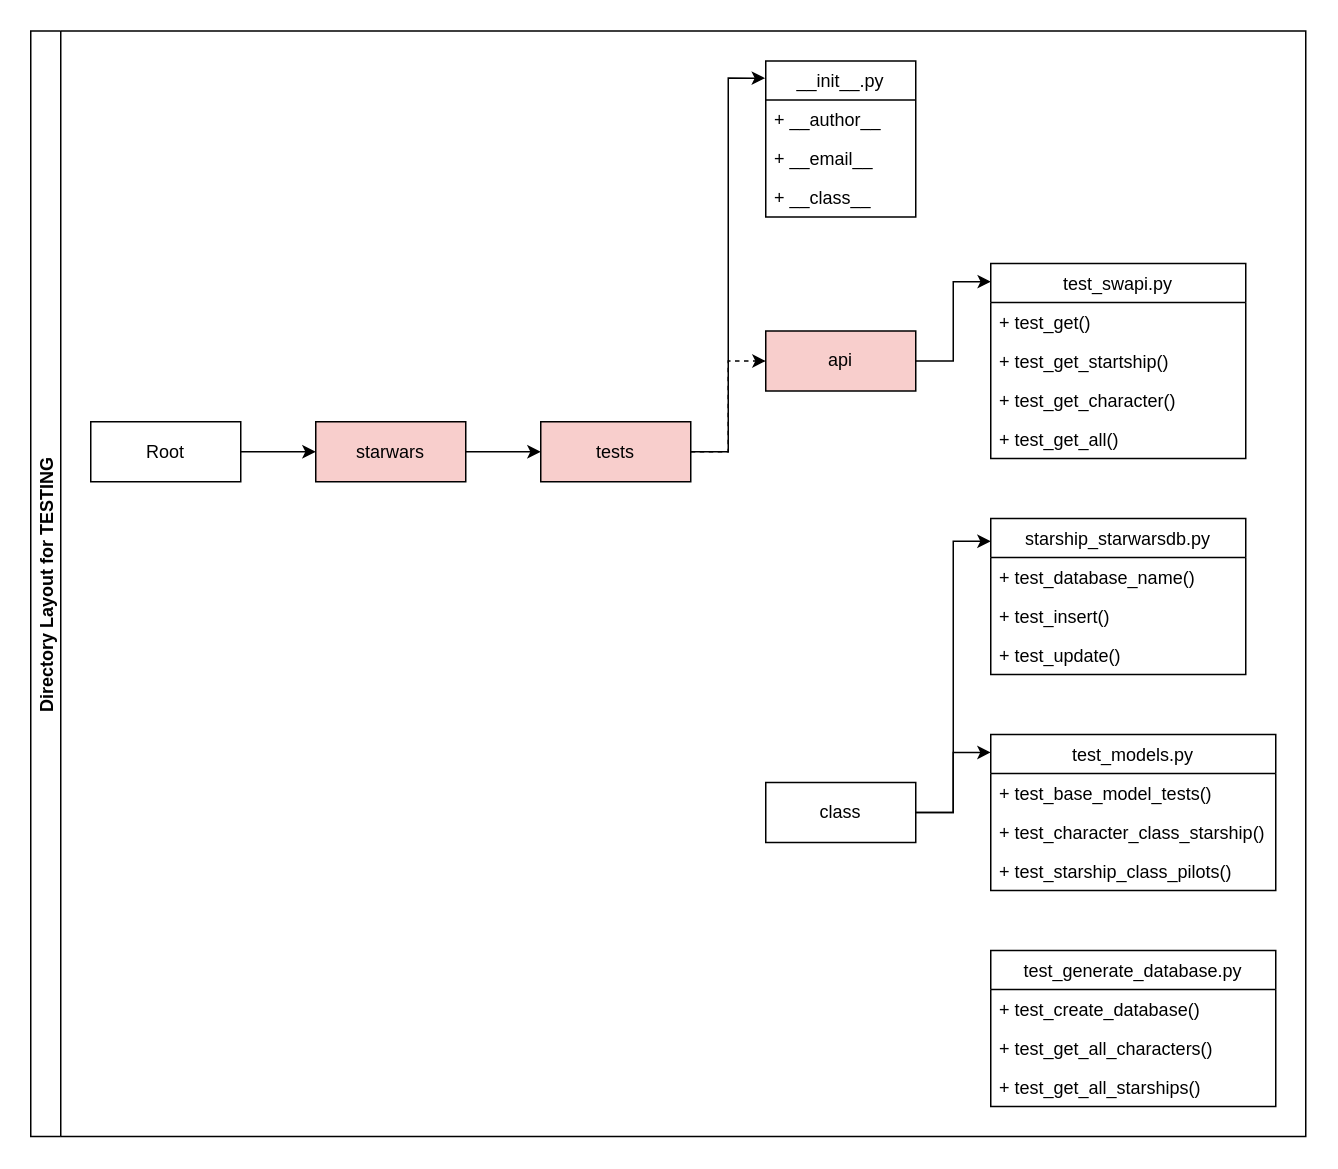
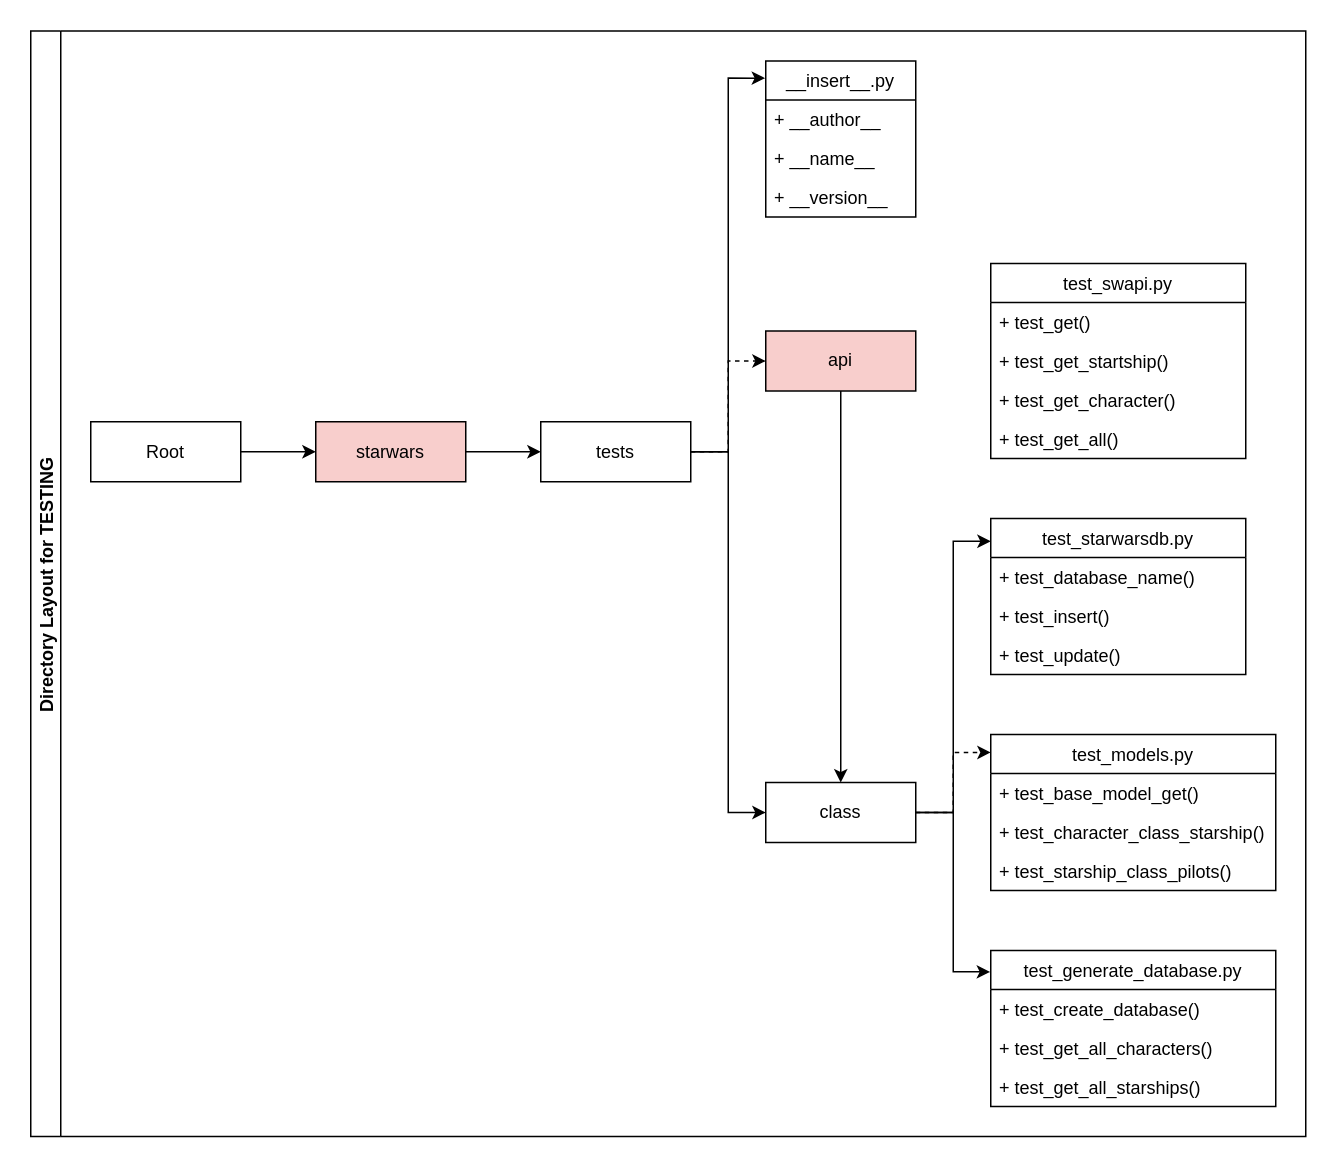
node "__init__.py": label "__init__.py" -> "__insert__.py"
node "+ __email__": label "+ __email__" -> "+ __name__"
node "+ __class__": label "+ __class__" -> "+ __version__"
edge "api" -> "test_swapi.py": now "api" -> "class"
node "tests": fillcolor #f8cecc -> #ffffff
node "starship_starwarsdb.py": label "starship_starwarsdb.py" -> "test_starwarsdb.py"
edge "tests" -> "class": added
edge "class" -> "test_models.py": style solid -> dashed
node "+ test_base_model_tests()": label "+ test_base_model_tests()" -> "+ test_base_model_get()"
edge "class" -> "test_generate_database.py": added
